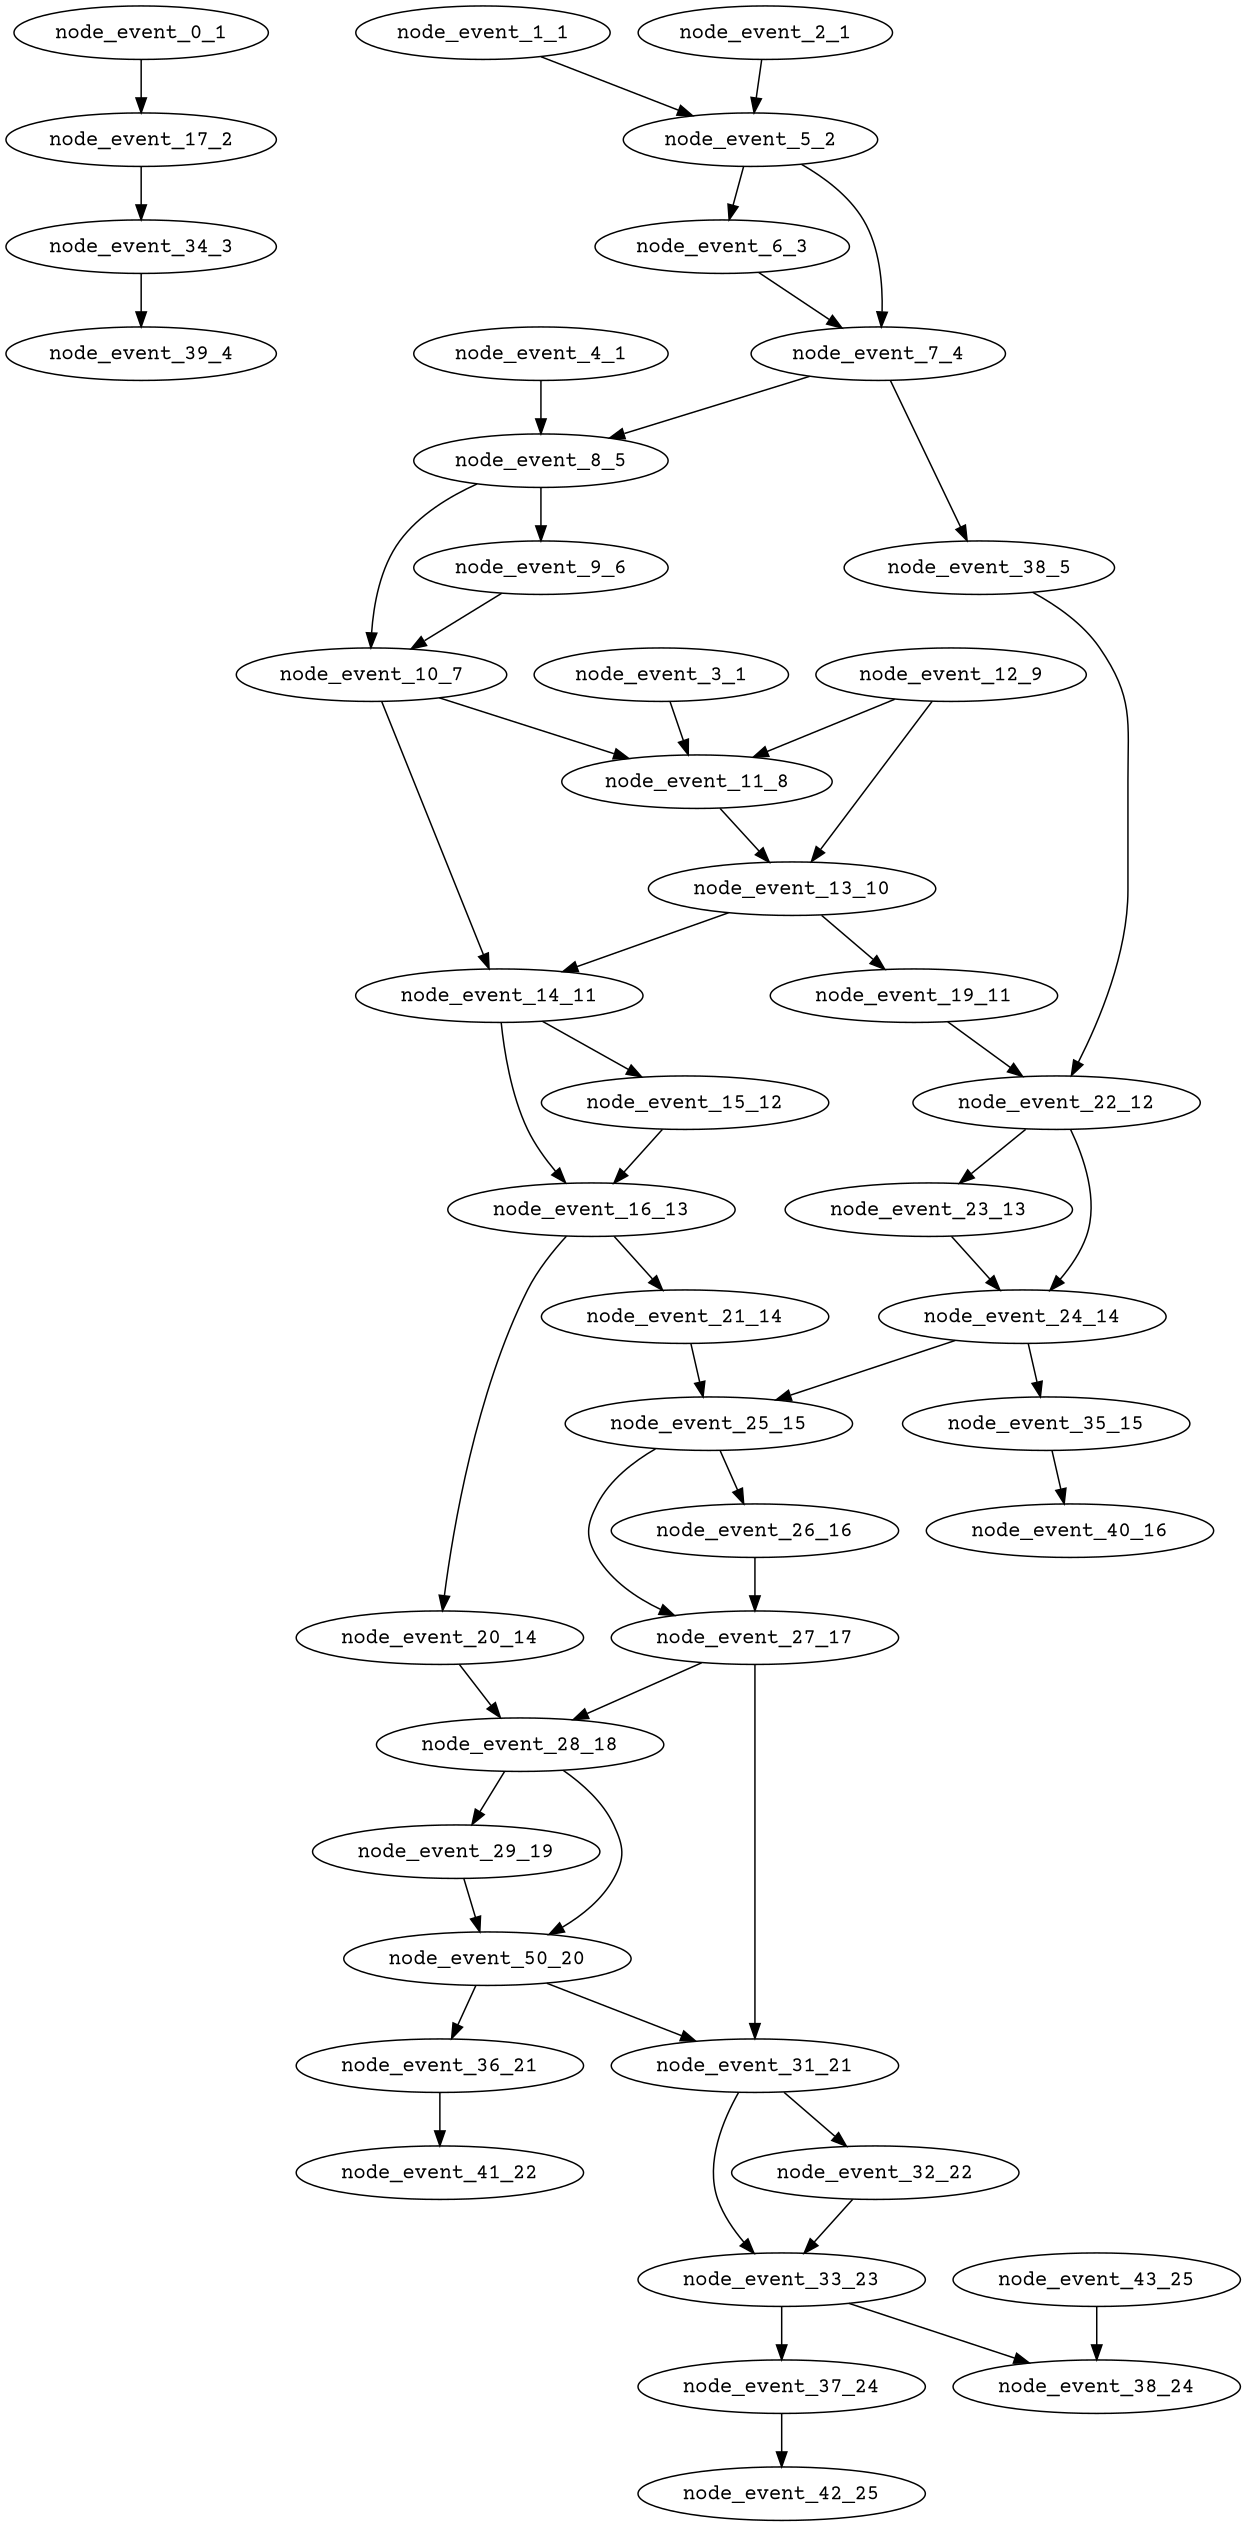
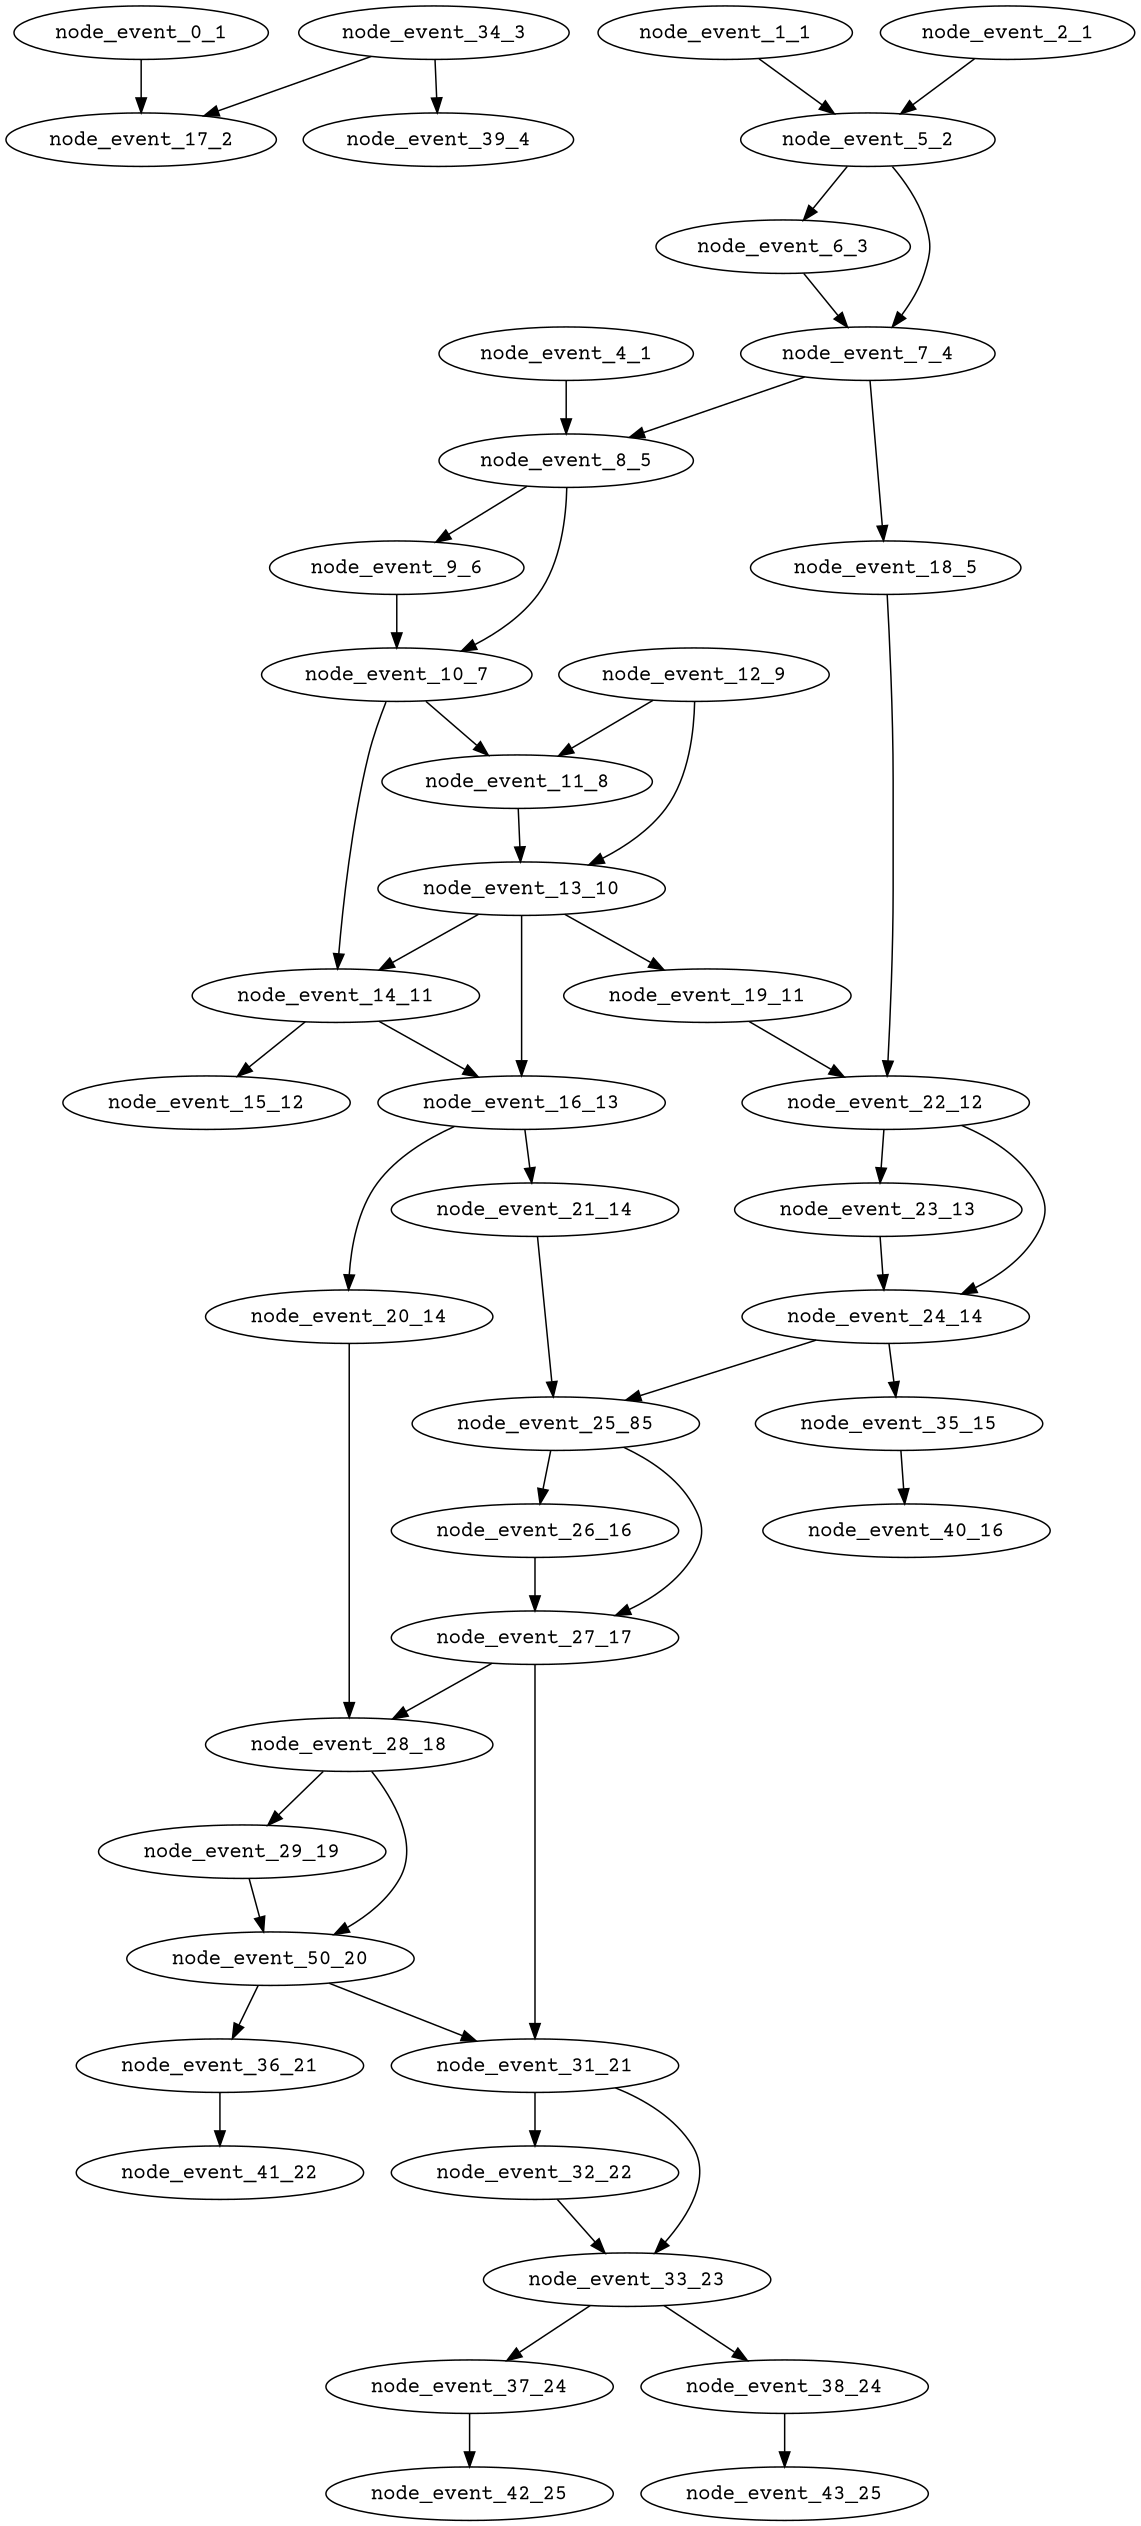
edge "node_event_17_2" -> "node_event_34_3": reversed
node "node_event_38_5": label "node_event_38_5" -> "node_event_18_5"
node "node_event_3_1": removed
edge "node_event_15_12" -> "node_event_16_13": now "node_event_13_10" -> "node_event_16_13"
node "node_event_25_15": label "node_event_25_15" -> "node_event_25_85"
edge "node_event_43_25" -> "node_event_38_24": reversed
